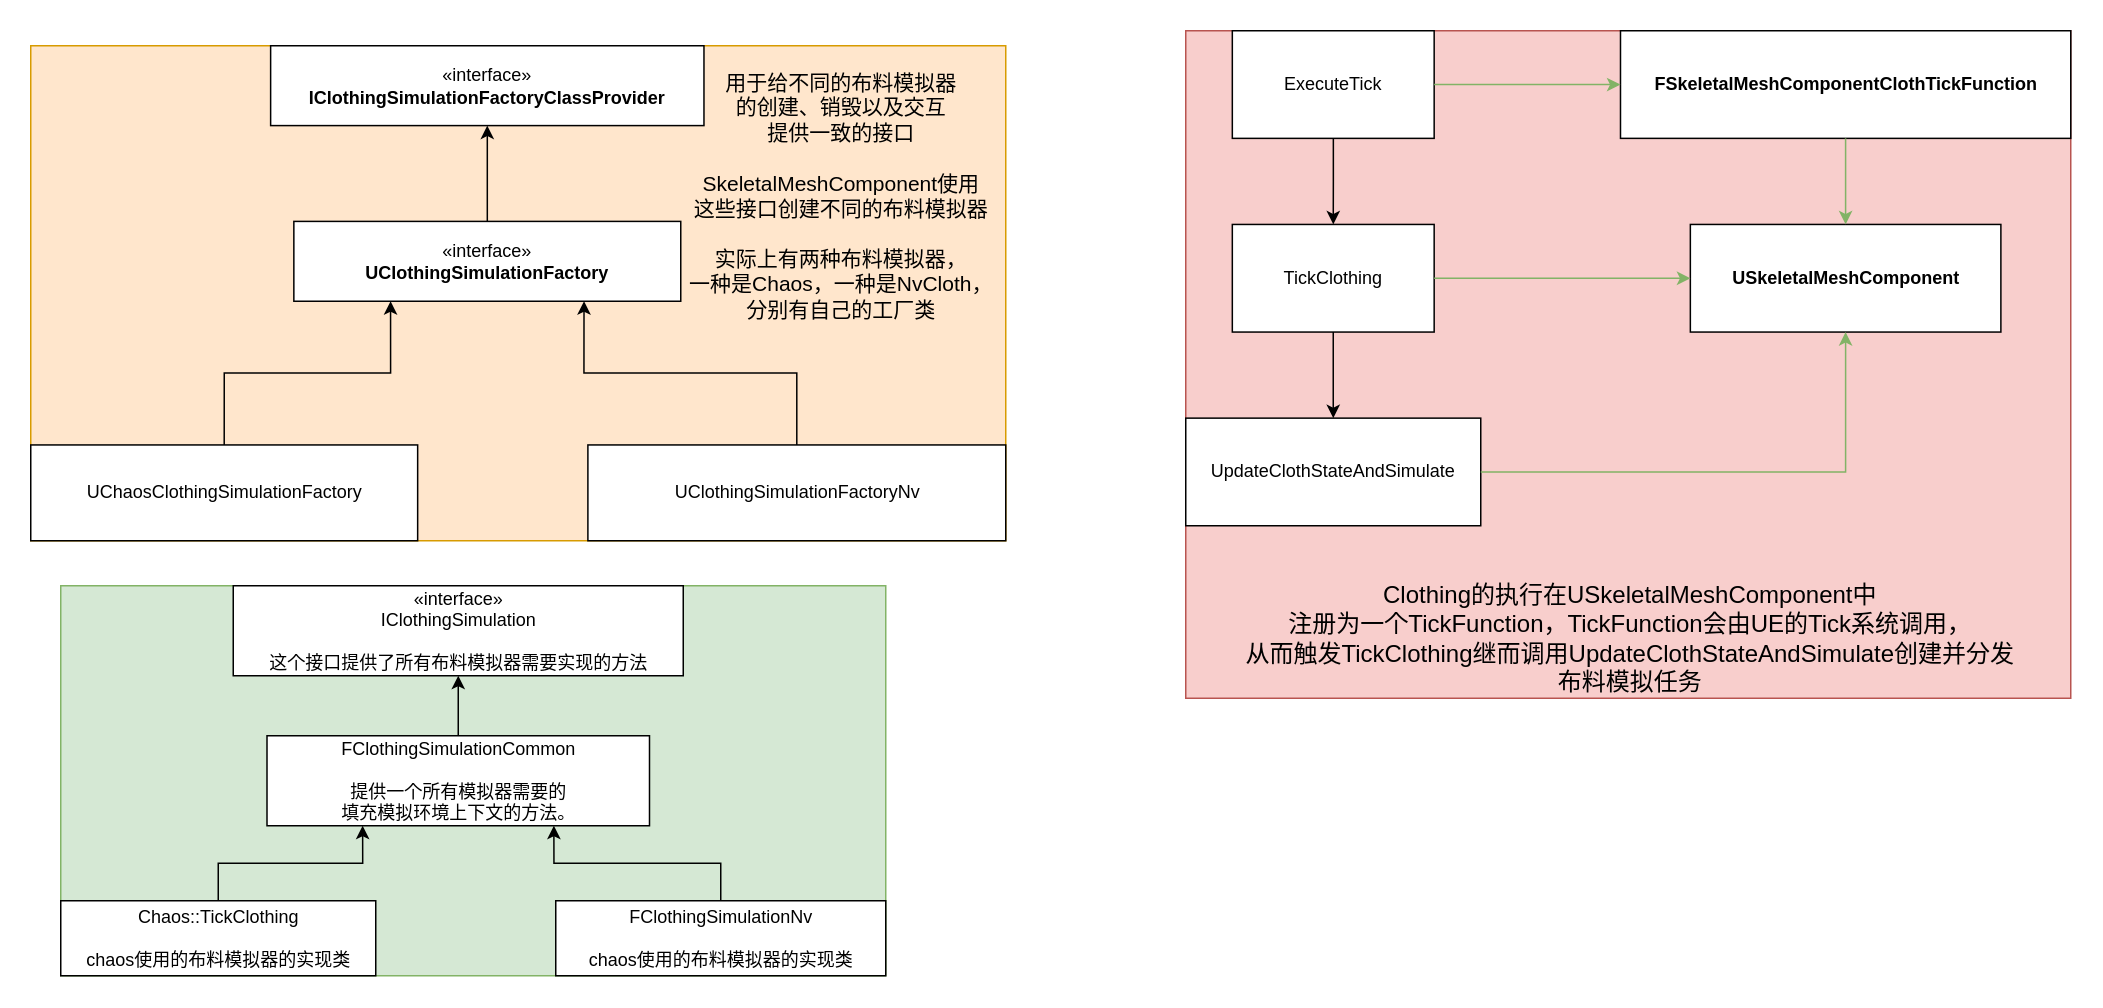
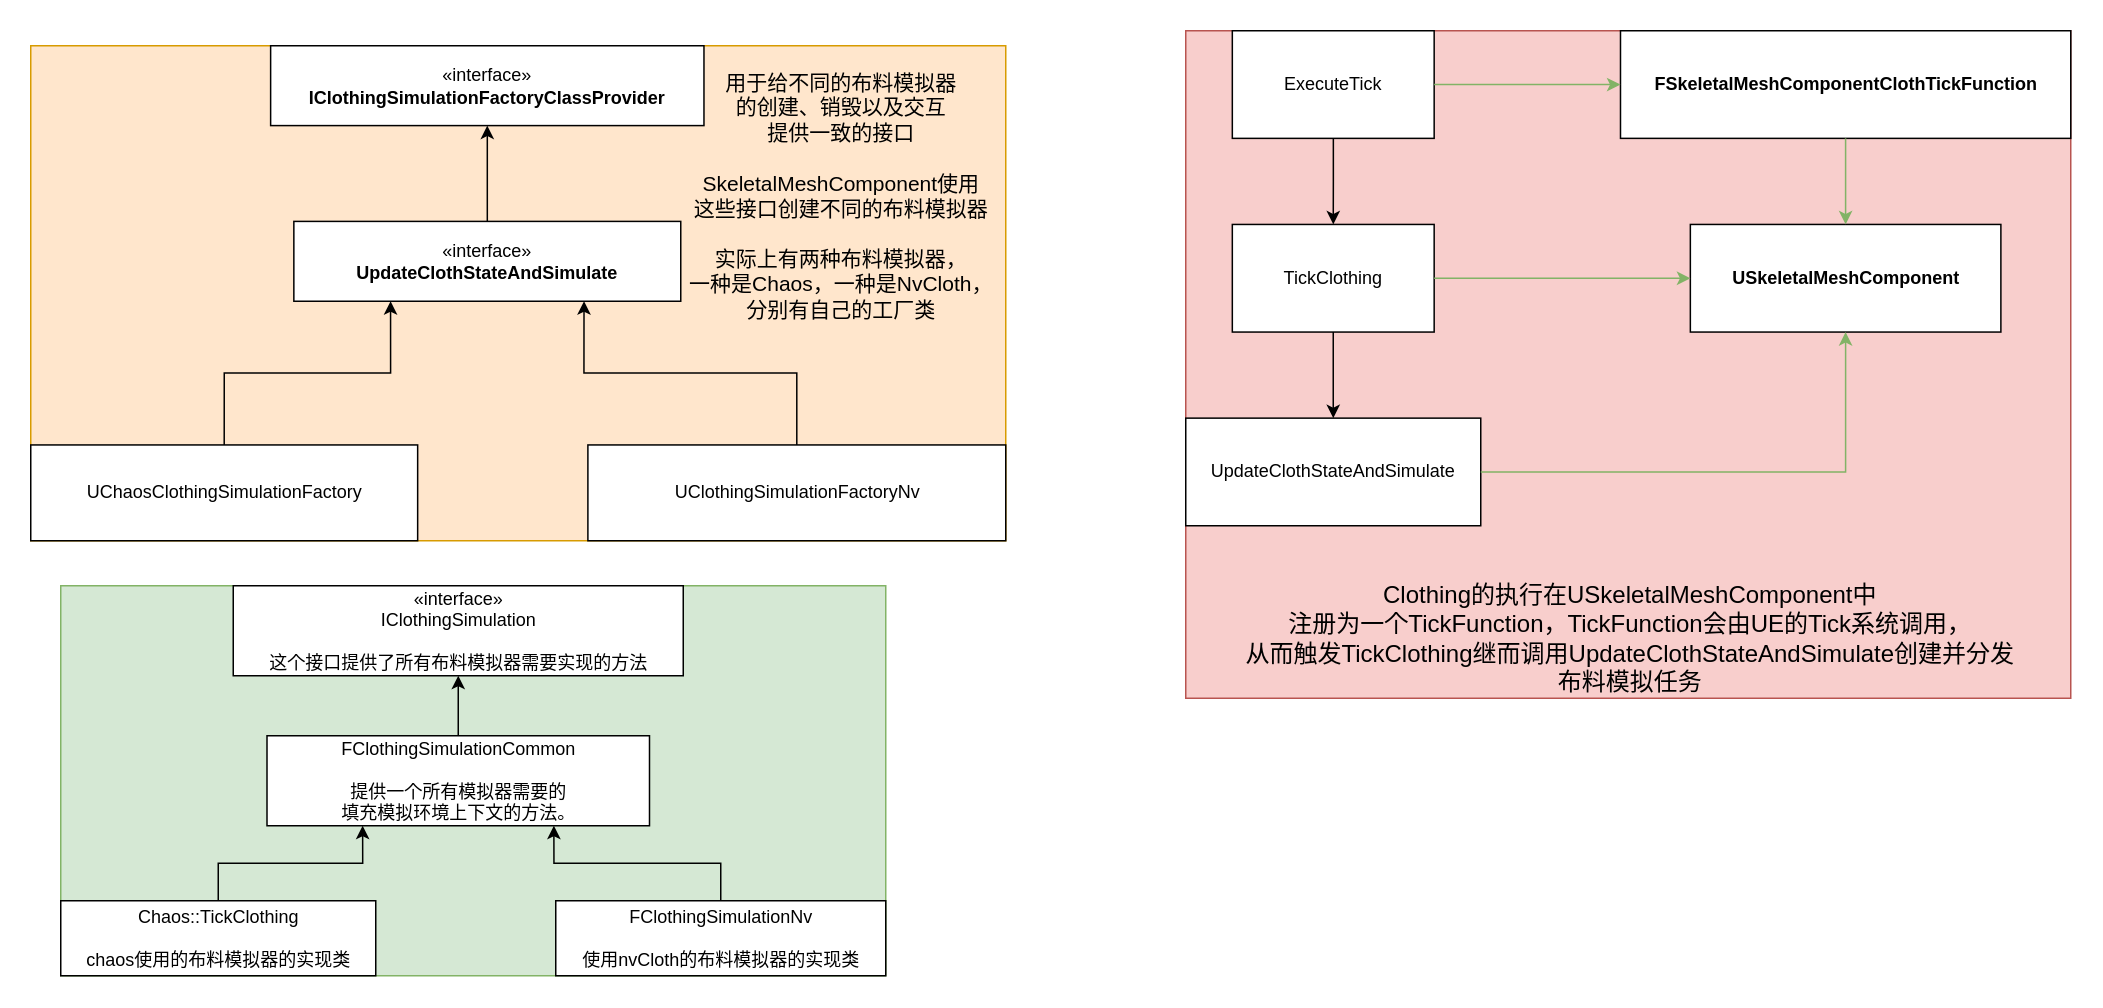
node "«interface» UClothingSimulationFactory": label "«interface» UClothingSimulationFactory" -> "«interface» UpdateClothStateAndSimulate"
node "FClothingSimulationNv chaos使用的布料模拟器的实现类": label "FClothingSimulationNv chaos使用的布料模拟器的实现类" -> "FClothingSimulationNv 使用nvCloth的布料模拟器的实现类"
